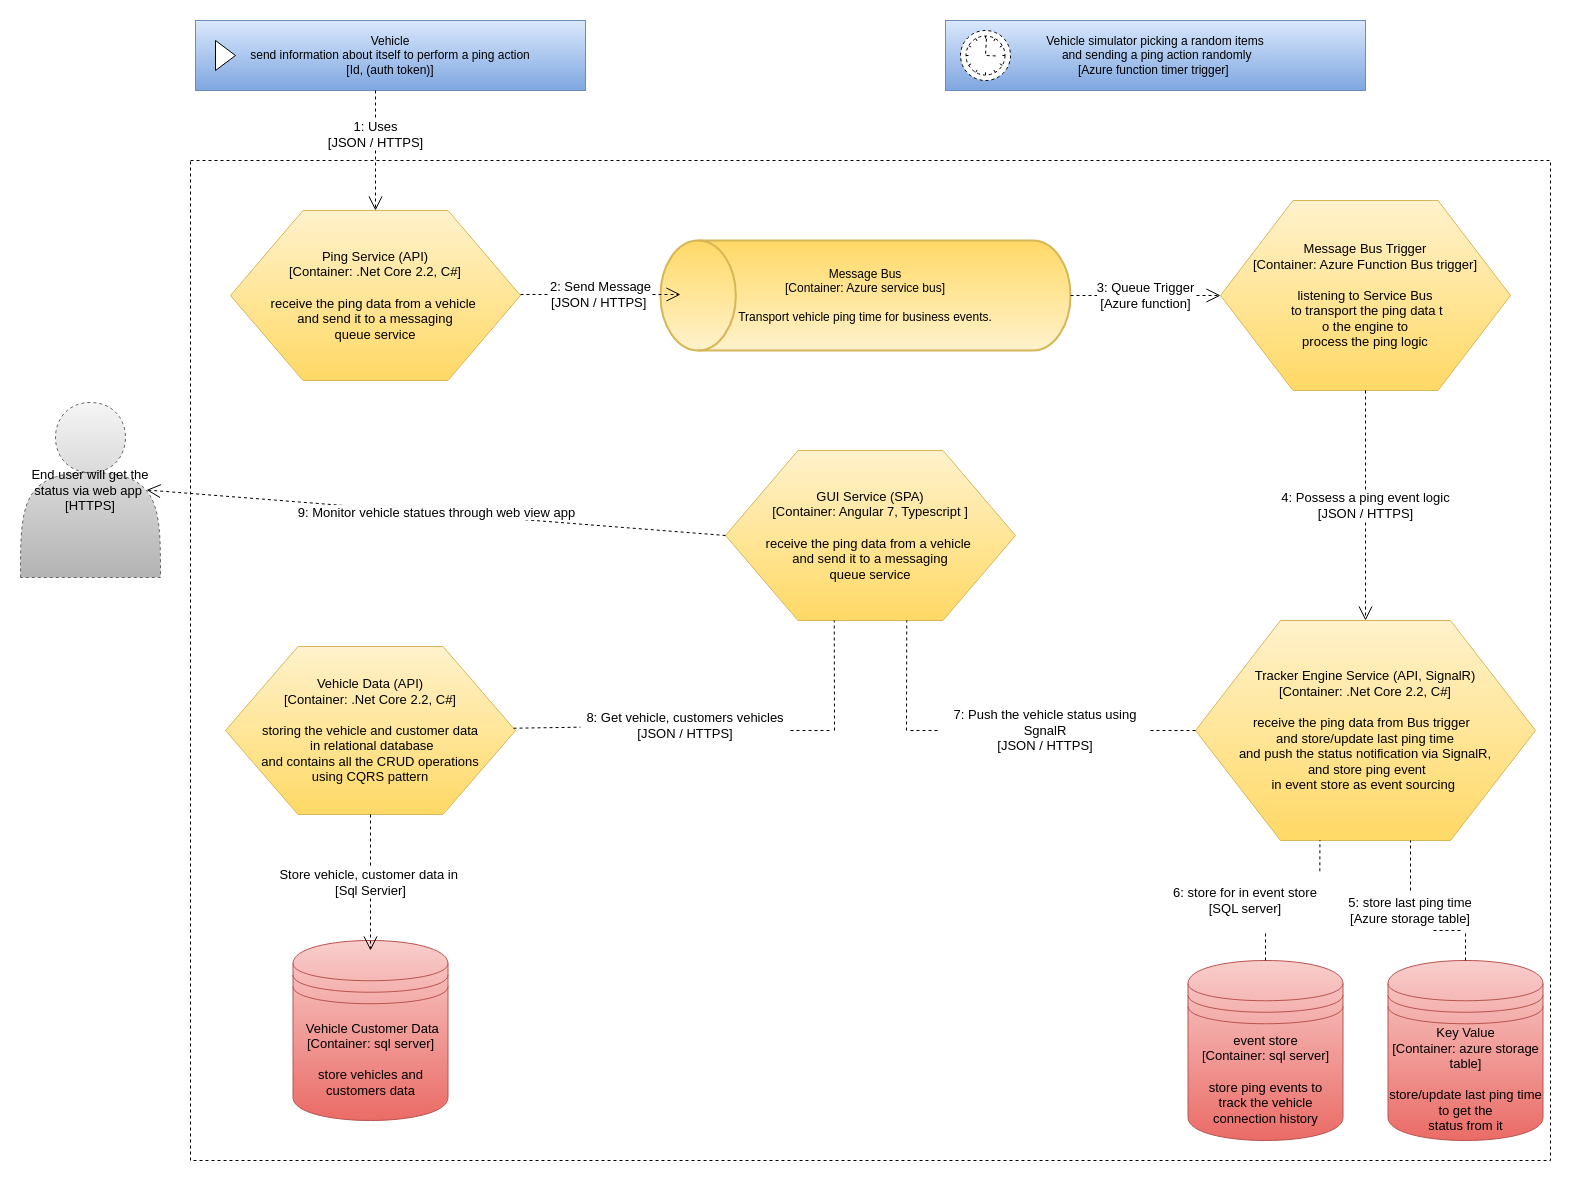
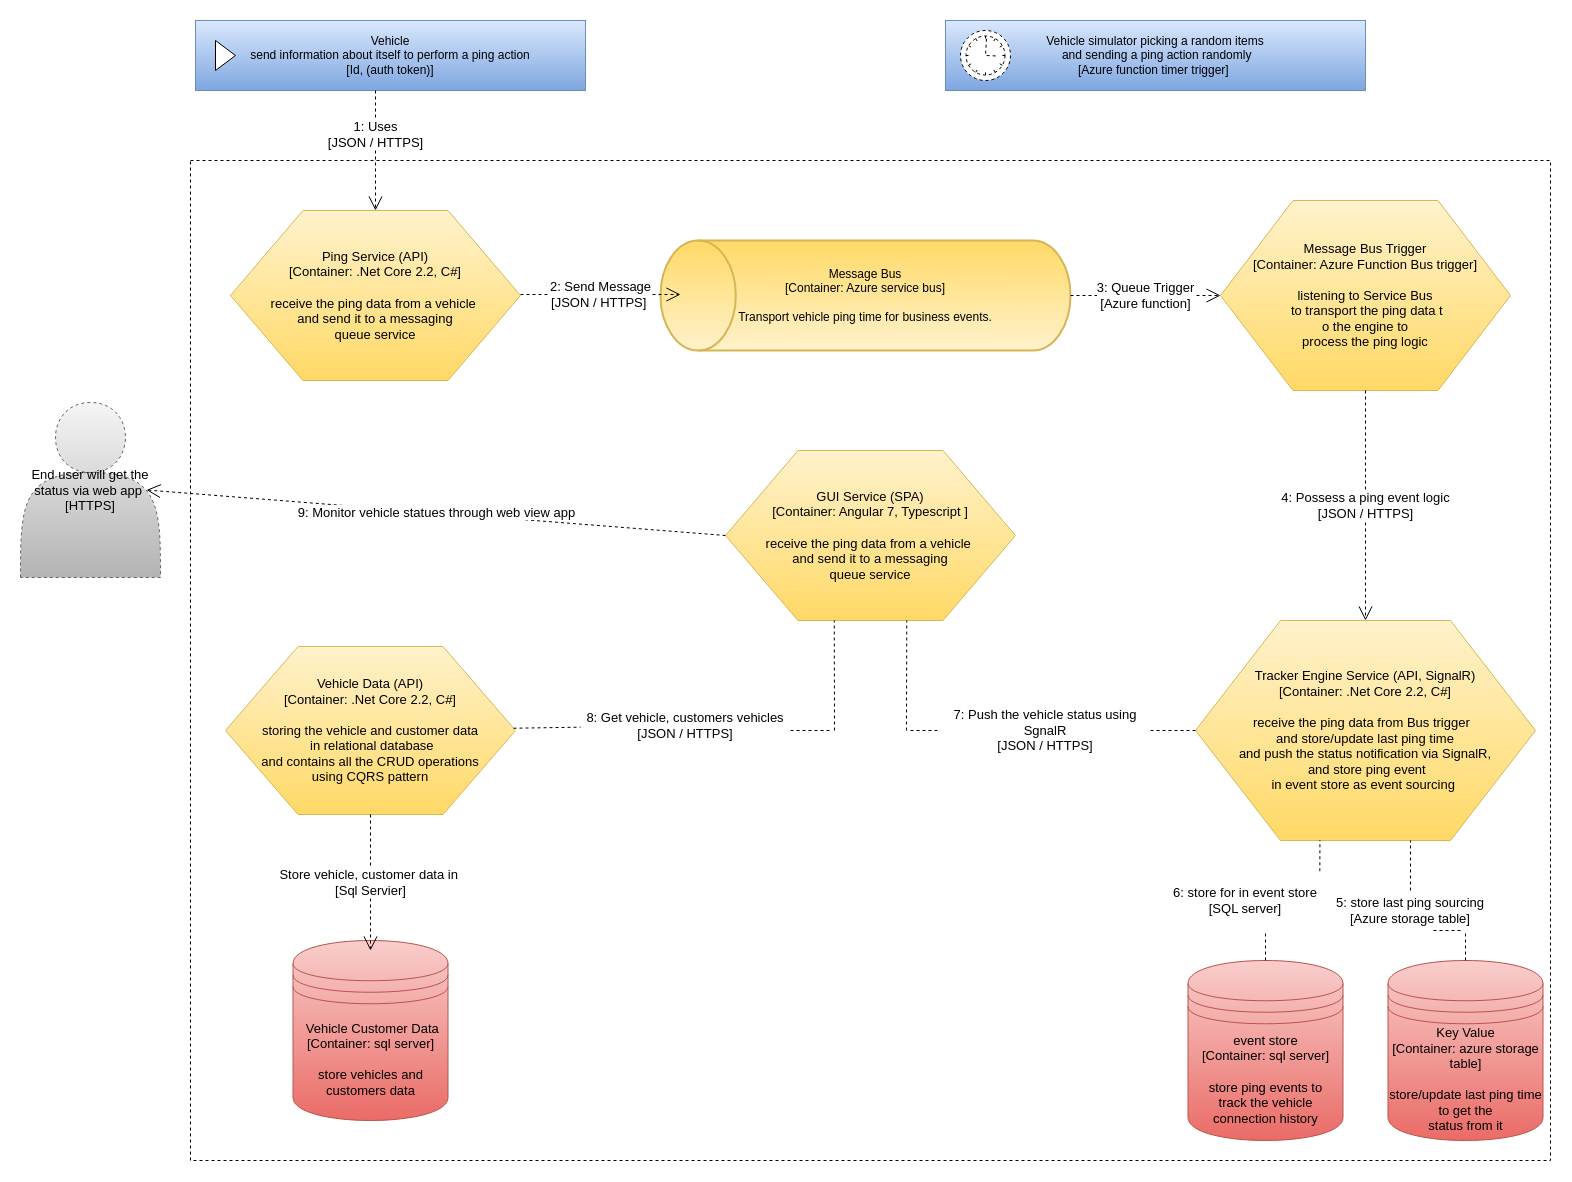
node "5: store last ping time [Azure storage table]": label "5: store last ping time [Azure storage table]" -> "5: store last ping sourcing [Azure storage table]"
